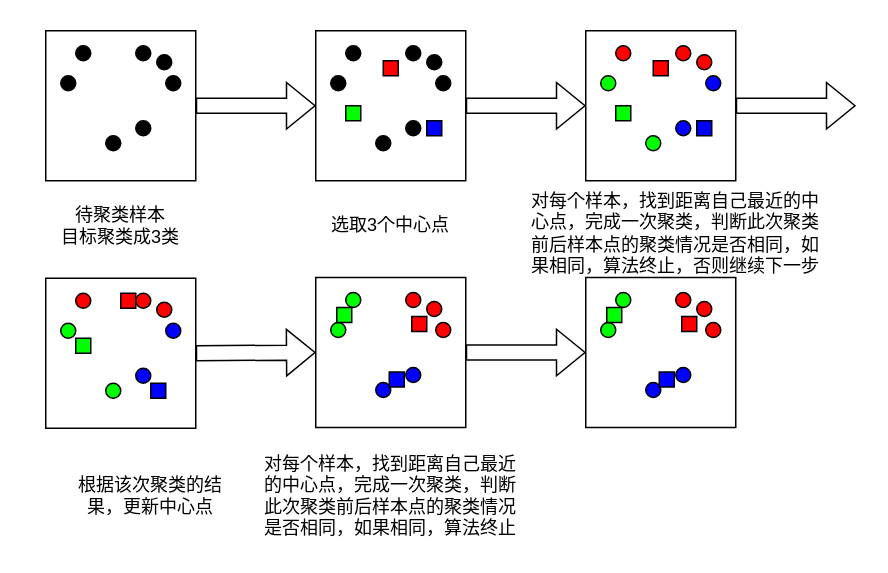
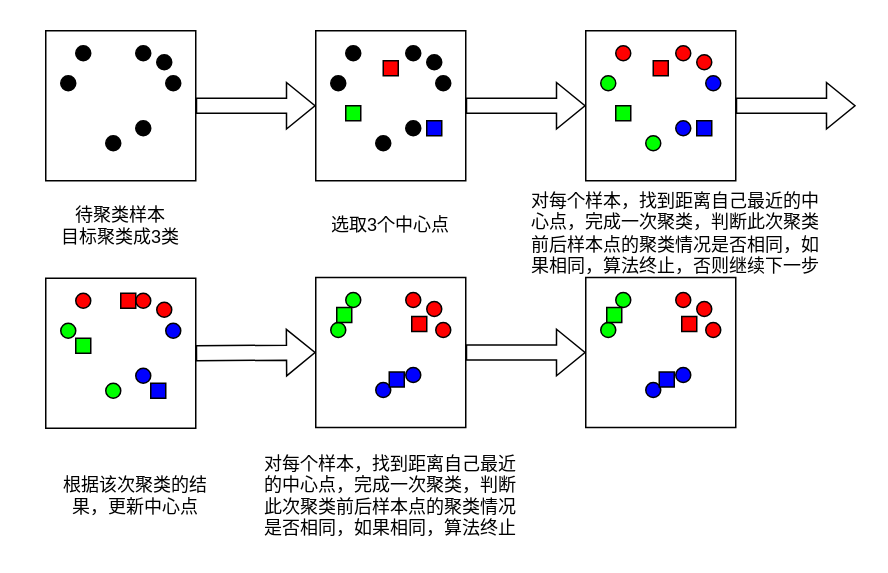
node "根据该次聚类的结果，更新中心点": moved (151, 496) -> (136, 496)
